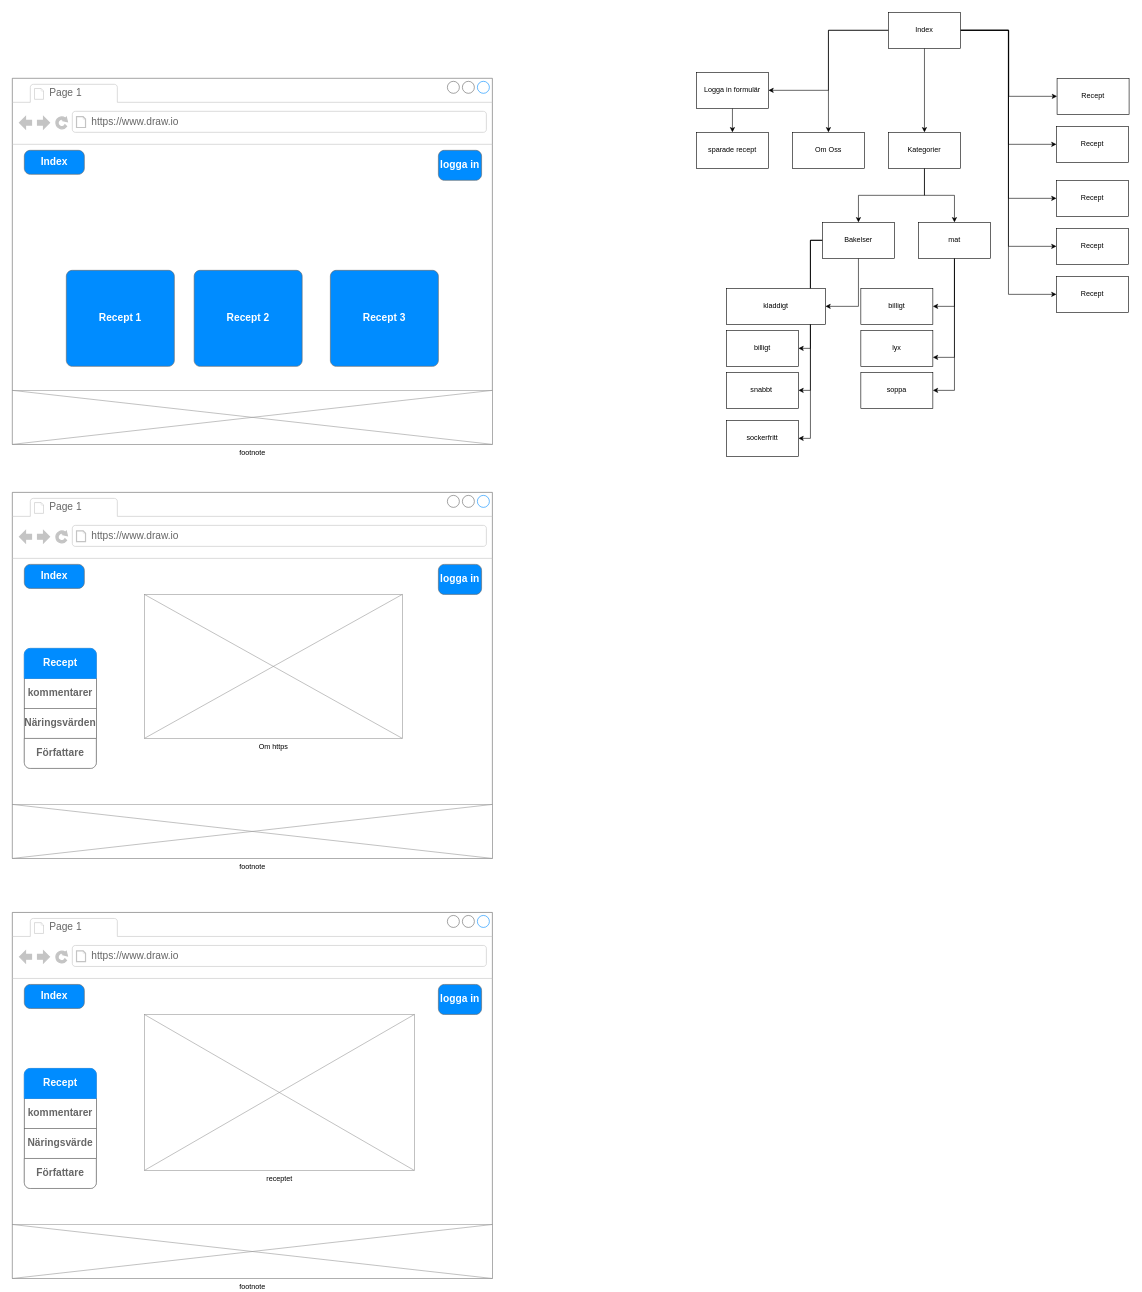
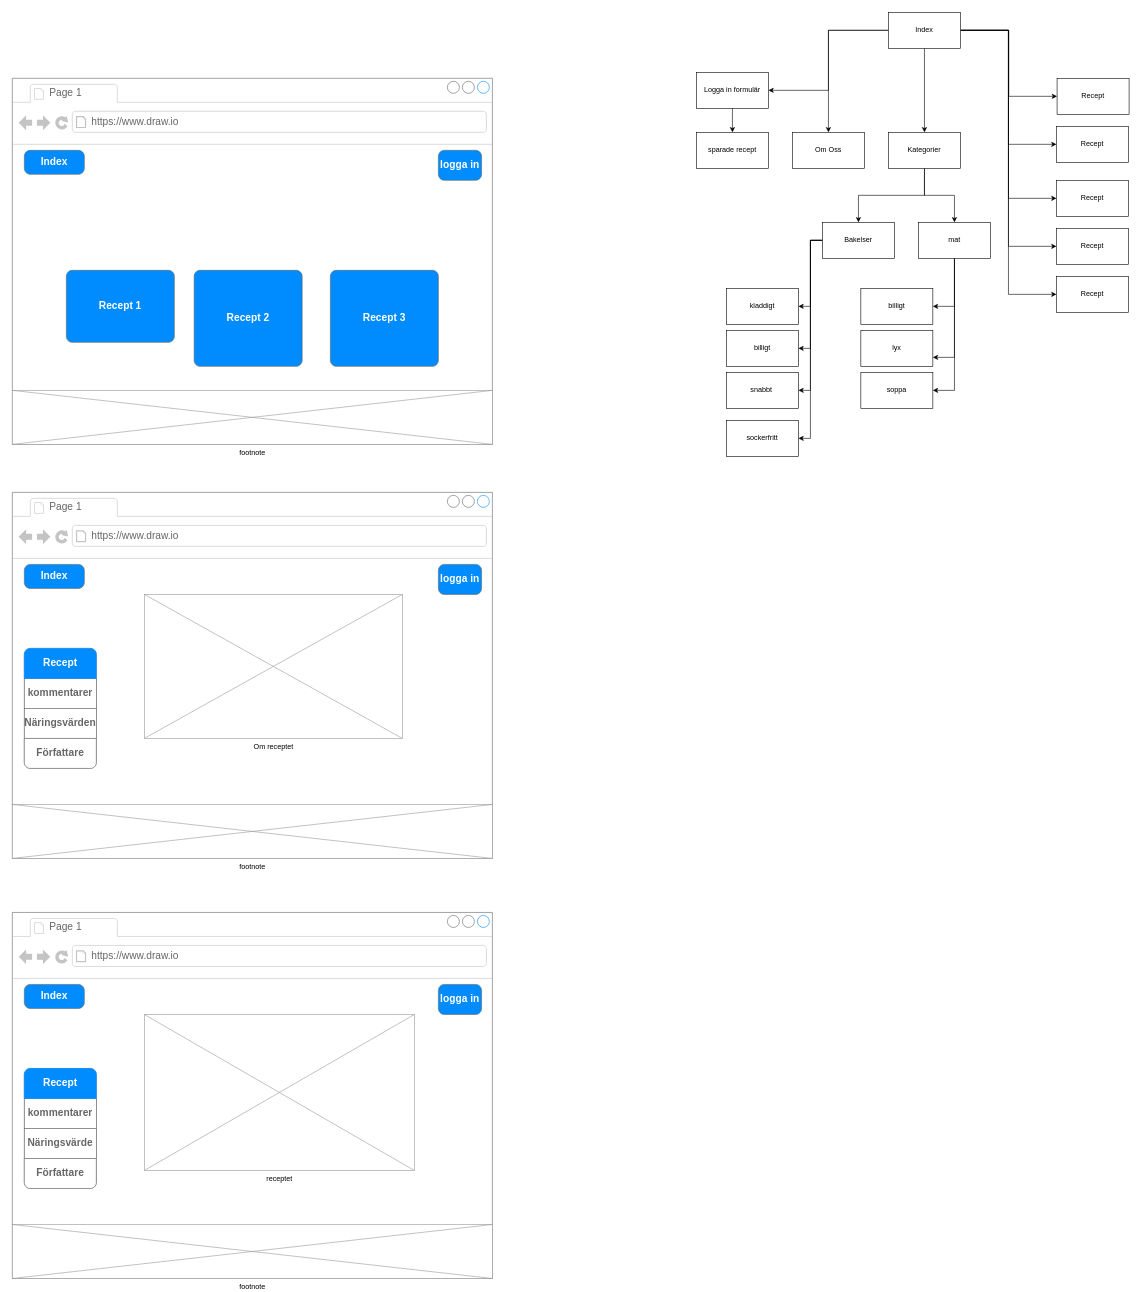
node "kladdigt": size 99x36 -> 72x36
node "Recept 1": size 108x96 -> 108x72
node "Om https": label "Om https" -> "Om receptet"
